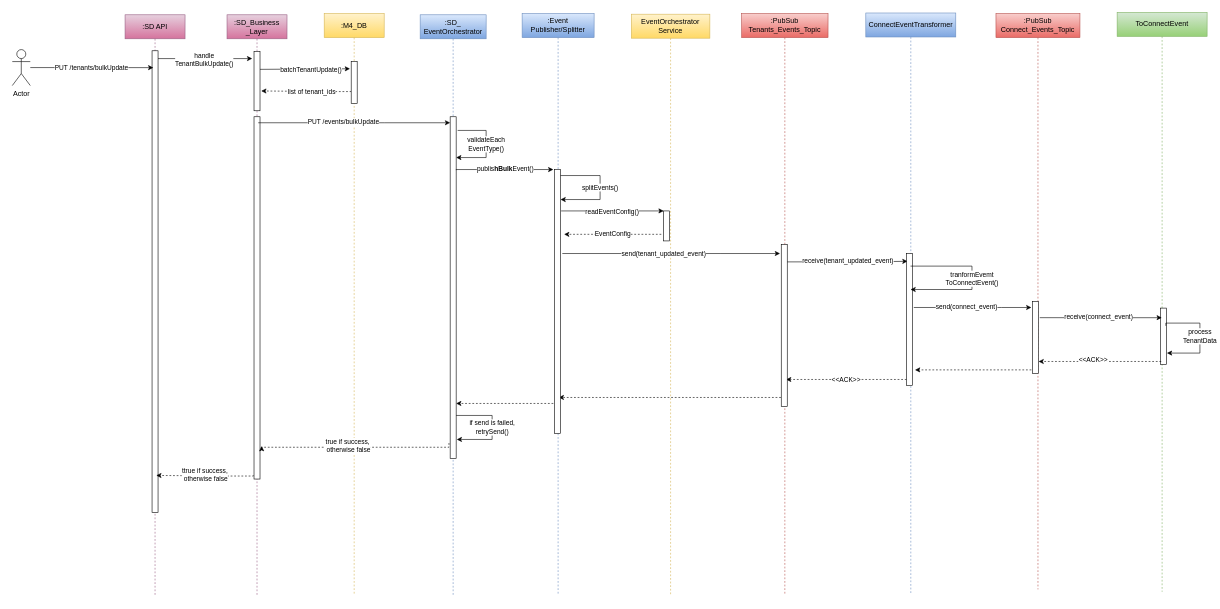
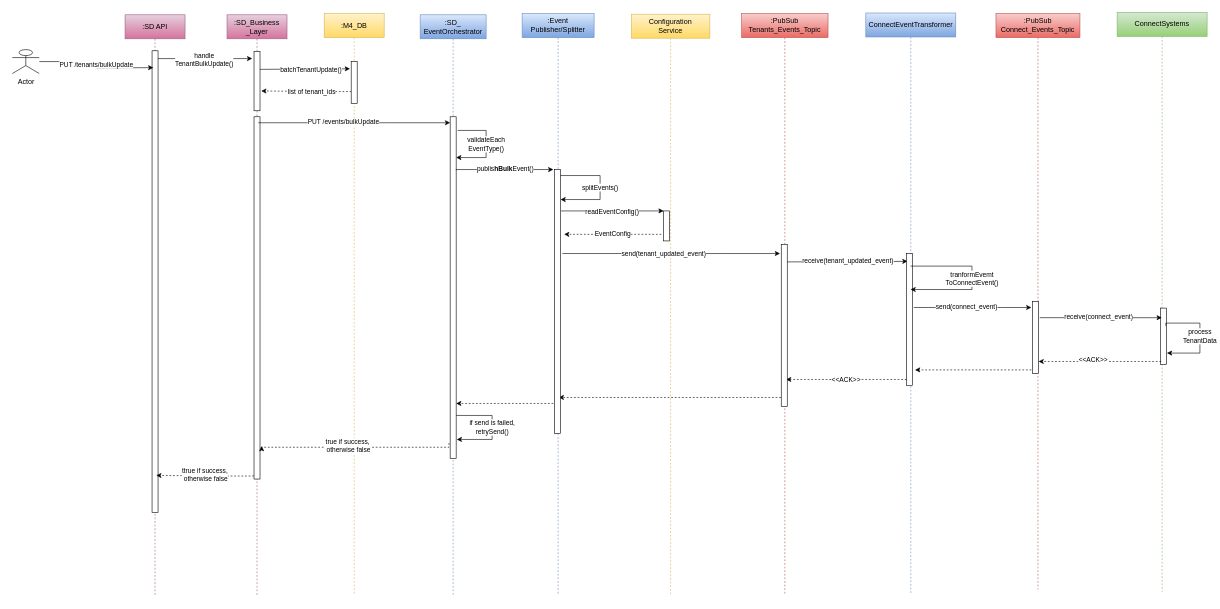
node "ToConnectEvent": label "ToConnectEvent" -> "ConnectSystems"
node "EventOrchestrator Service": label "EventOrchestrator Service" -> "Configuration Service"
node "Actor": size 18x36 -> 27x24
